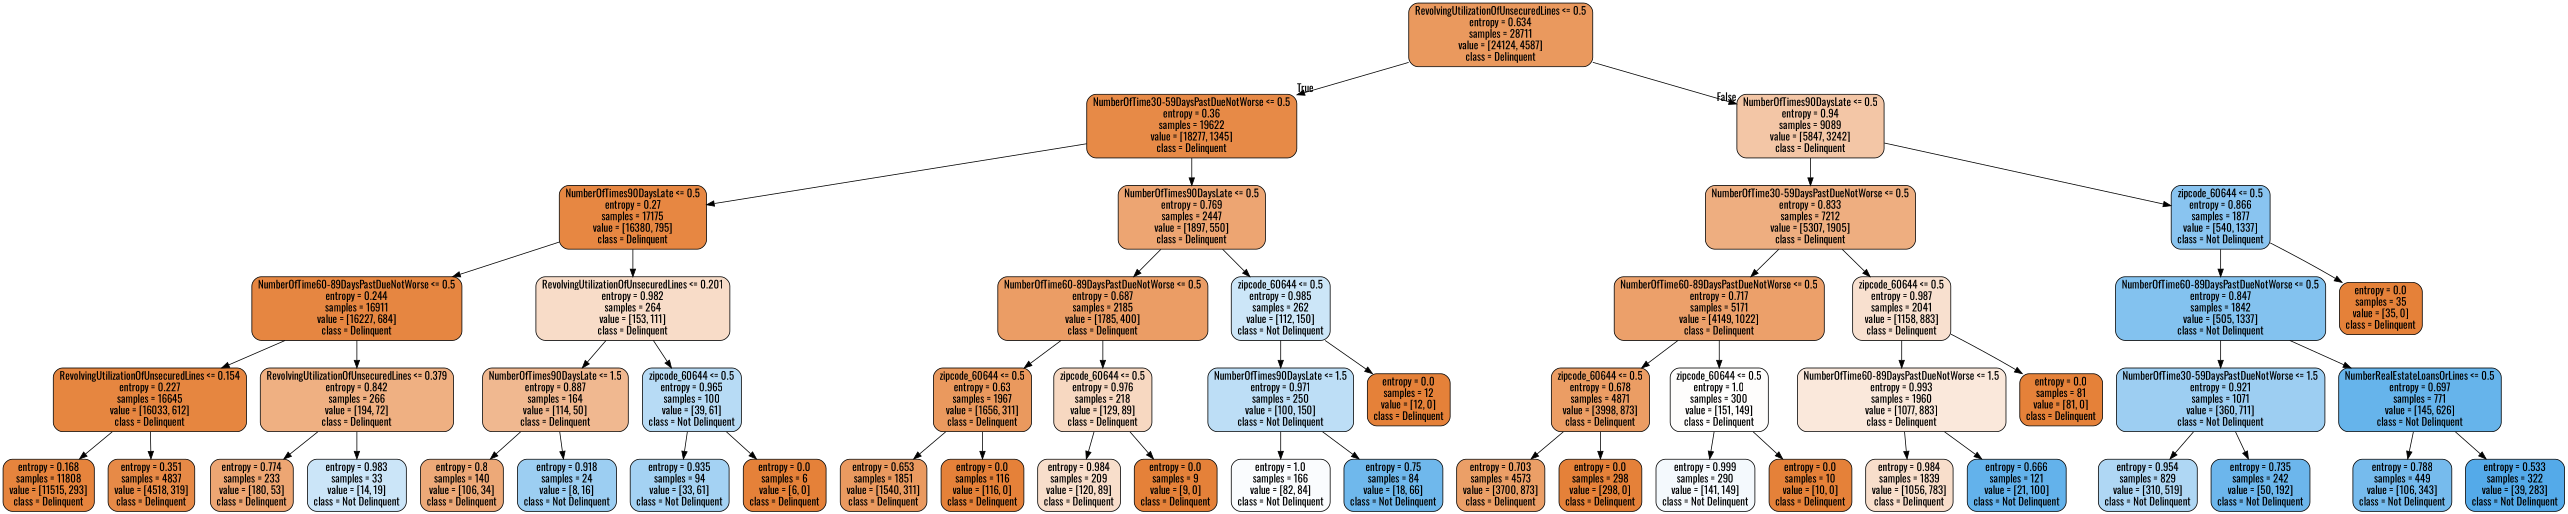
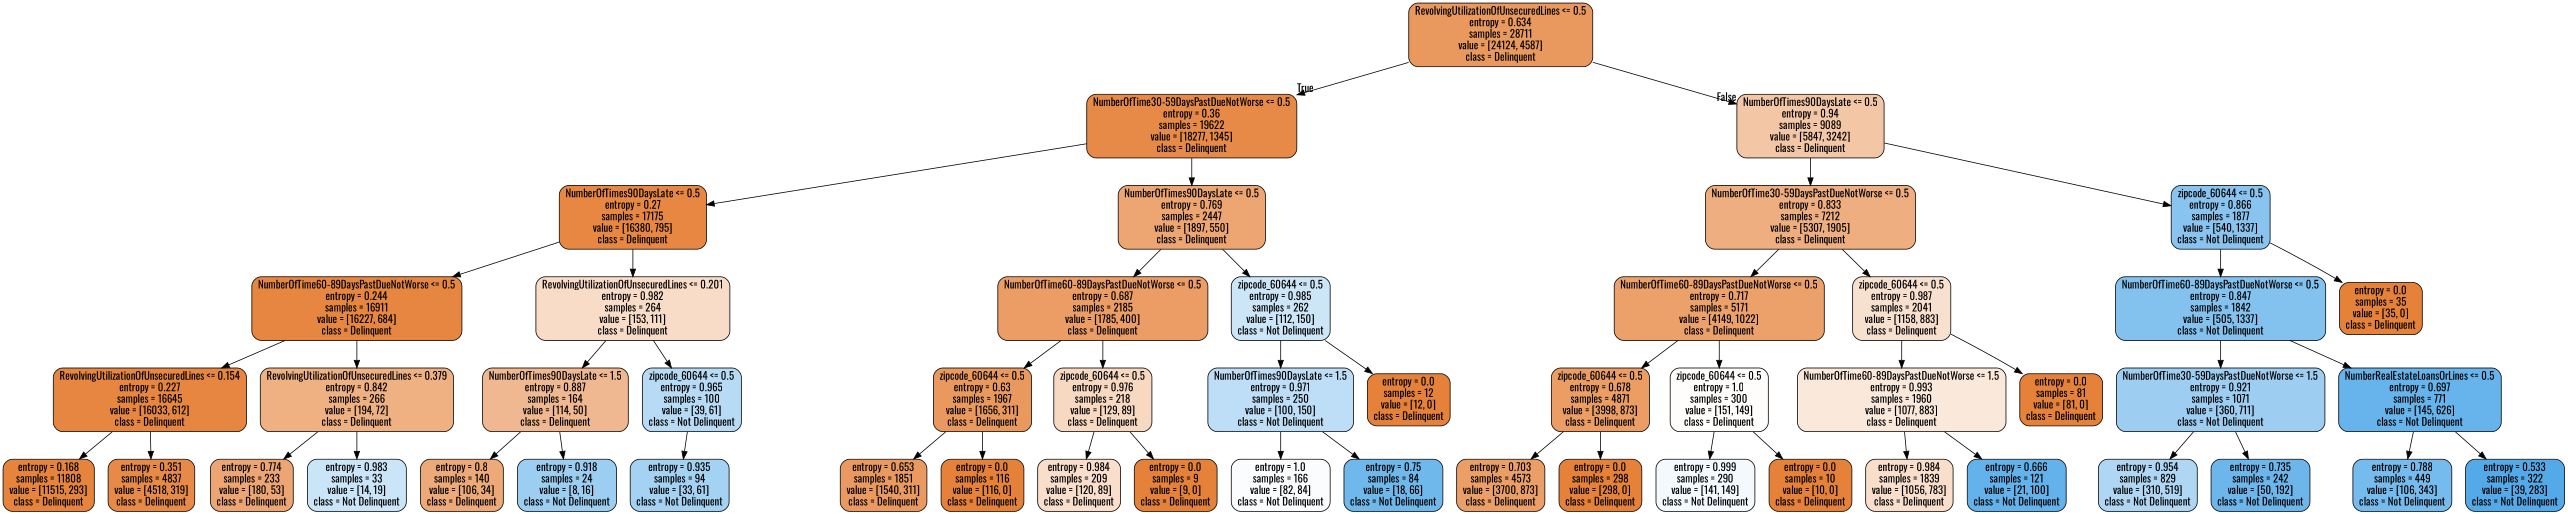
node "entropy = 0.0 samples = 6 value = [6, 0] class = Delinquent": removed
